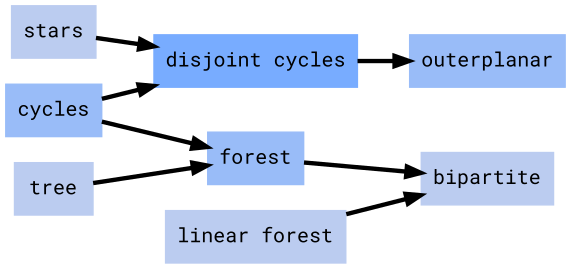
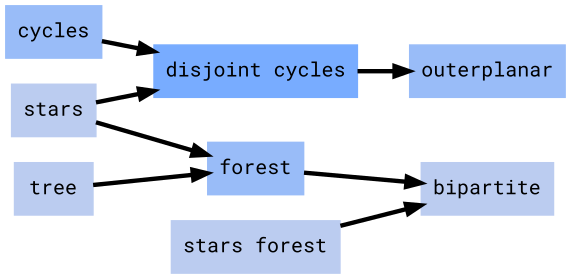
edge "cycles" -> "forest": now "stars" -> "forest"
node "linear forest": label "linear forest" -> "stars forest"
